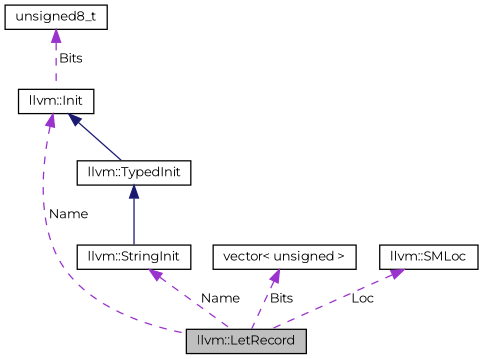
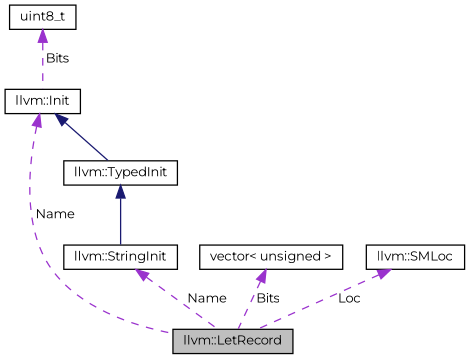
node "unsigned8_t": label "unsigned8_t" -> "uint8_t"
